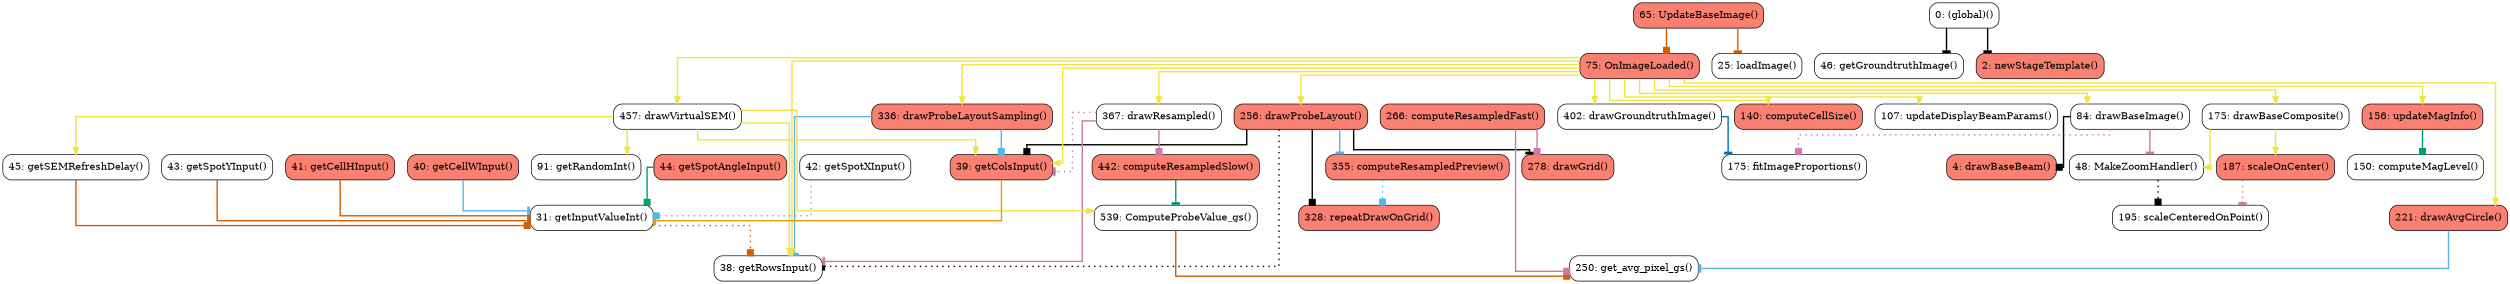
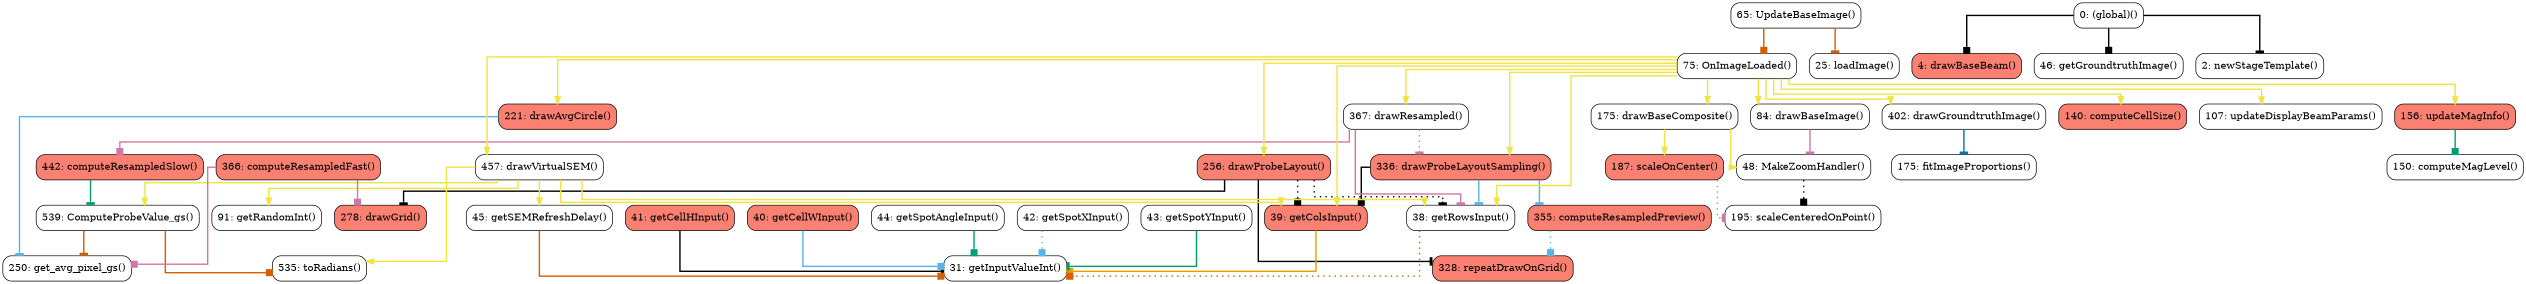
node "65: UpdateBaseImage()": fillcolor salmon -> white
edge "0: (global)()" -> "46: getGroundtruthImage()": arrowhead tee -> box
node "75: OnImageLoaded()": fillcolor salmon -> white
node "2: newStageTemplate()": fillcolor salmon -> white
node "266: computeResampledFast()": label "266: computeResampledFast()" -> "366: computeResampledFast()"
edge "84: drawBaseImage()" -> "175: fitImageProportions()": removed
edge "336: drawProbeLayoutSampling()" -> "39: getColsInput()": color #56b4e9 -> #000000
edge "367: drawResampled()" -> "39: getColsInput()": now "367: drawResampled()" -> "336: drawProbeLayoutSampling()"
edge "256: drawProbeLayout()" -> "355: computeResampledPreview()": now "336: drawProbeLayoutSampling()" -> "355: computeResampledPreview()"
edge "84: drawBaseImage()" -> "4: drawBaseBeam()": now "0: (global)()" -> "4: drawBaseBeam()"
edge "256: drawProbeLayout()" -> "39: getColsInput()": style solid -> dotted
edge "256: drawProbeLayout()" -> "328: repeatDrawOnGrid()": arrowhead box -> tee
node "44: getSpotAngleInput()": fillcolor salmon -> white
edge "40: getCellWInput()" -> "31: getInputValueInt()": arrowhead tee -> box
edge "41: getCellHInput()" -> "31: getInputValueInt()": color #d55e00 -> #000000
edge "43: getSpotYInput()" -> "31: getInputValueInt()": color #d55e00 -> #009e73
edge "39: getColsInput()" -> "31: getInputValueInt()": arrowhead tee -> box
edge "31: getInputValueInt()" -> "38: getRowsInput()": reversed
node "535: toRadians()": added
edge "539: ComputeProbeValue_gs()" -> "250: get_avg_pixel_gs()": arrowhead box -> tee
